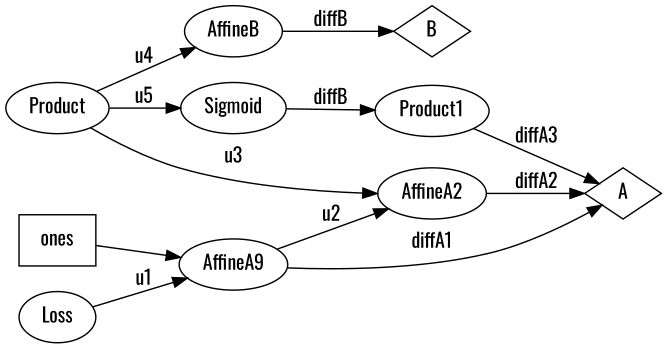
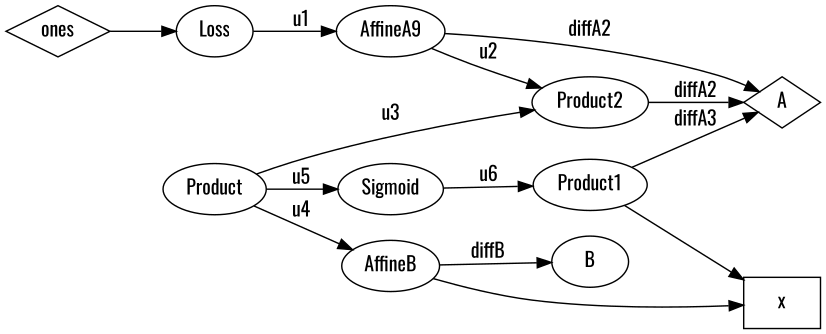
node "B": shape diamond -> ellipse
edge "Sigmoid" -> "Product1": label "diffB" -> "u6"
node "AffineA2": label "AffineA2" -> "Product2"
node "ones": shape box -> diamond
edge "AffineA9" -> "A": label "diffA1" -> "diffA2"
edge "ones" -> "AffineA9": now "ones" -> "Loss"
node "x": added
